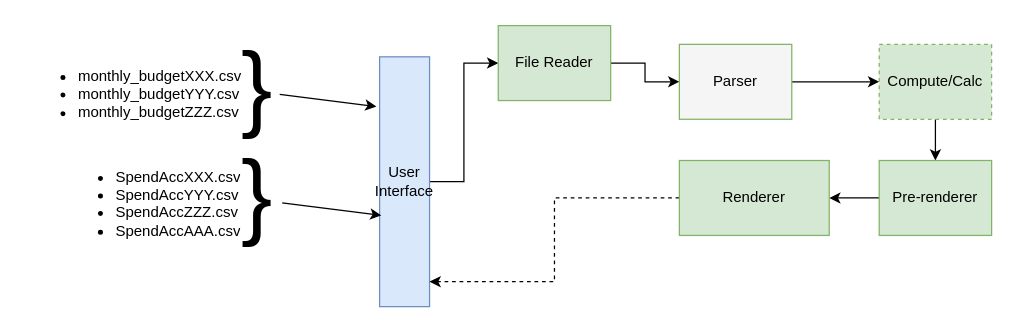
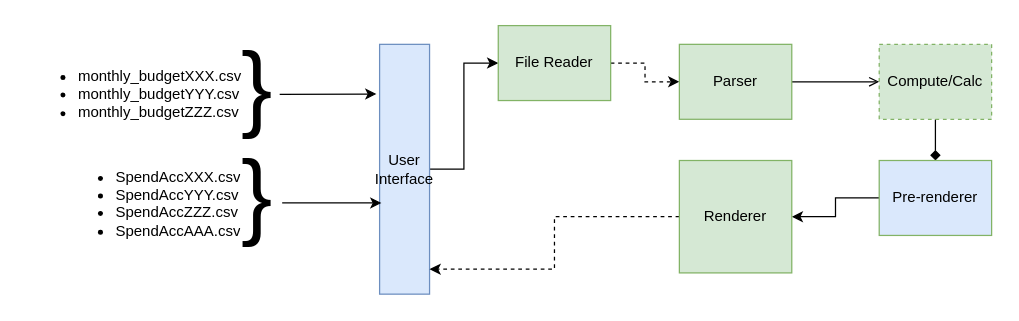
edge "File Reader" -> "Parser": style solid -> dashed
node "Parser": fillcolor #f5f5f5 -> #d5e8d4
edge "Parser" -> "Compute/Calc": arrowhead classic -> open
edge "Compute/Calc" -> "Pre-renderer": arrowhead classic -> diamond
node "User Interface": moved (404, 182) -> (404, 169)
node "Renderer": size 150x75 -> 113x113
node "Pre-renderer": fillcolor #d5e8d4 -> #dae8fc
